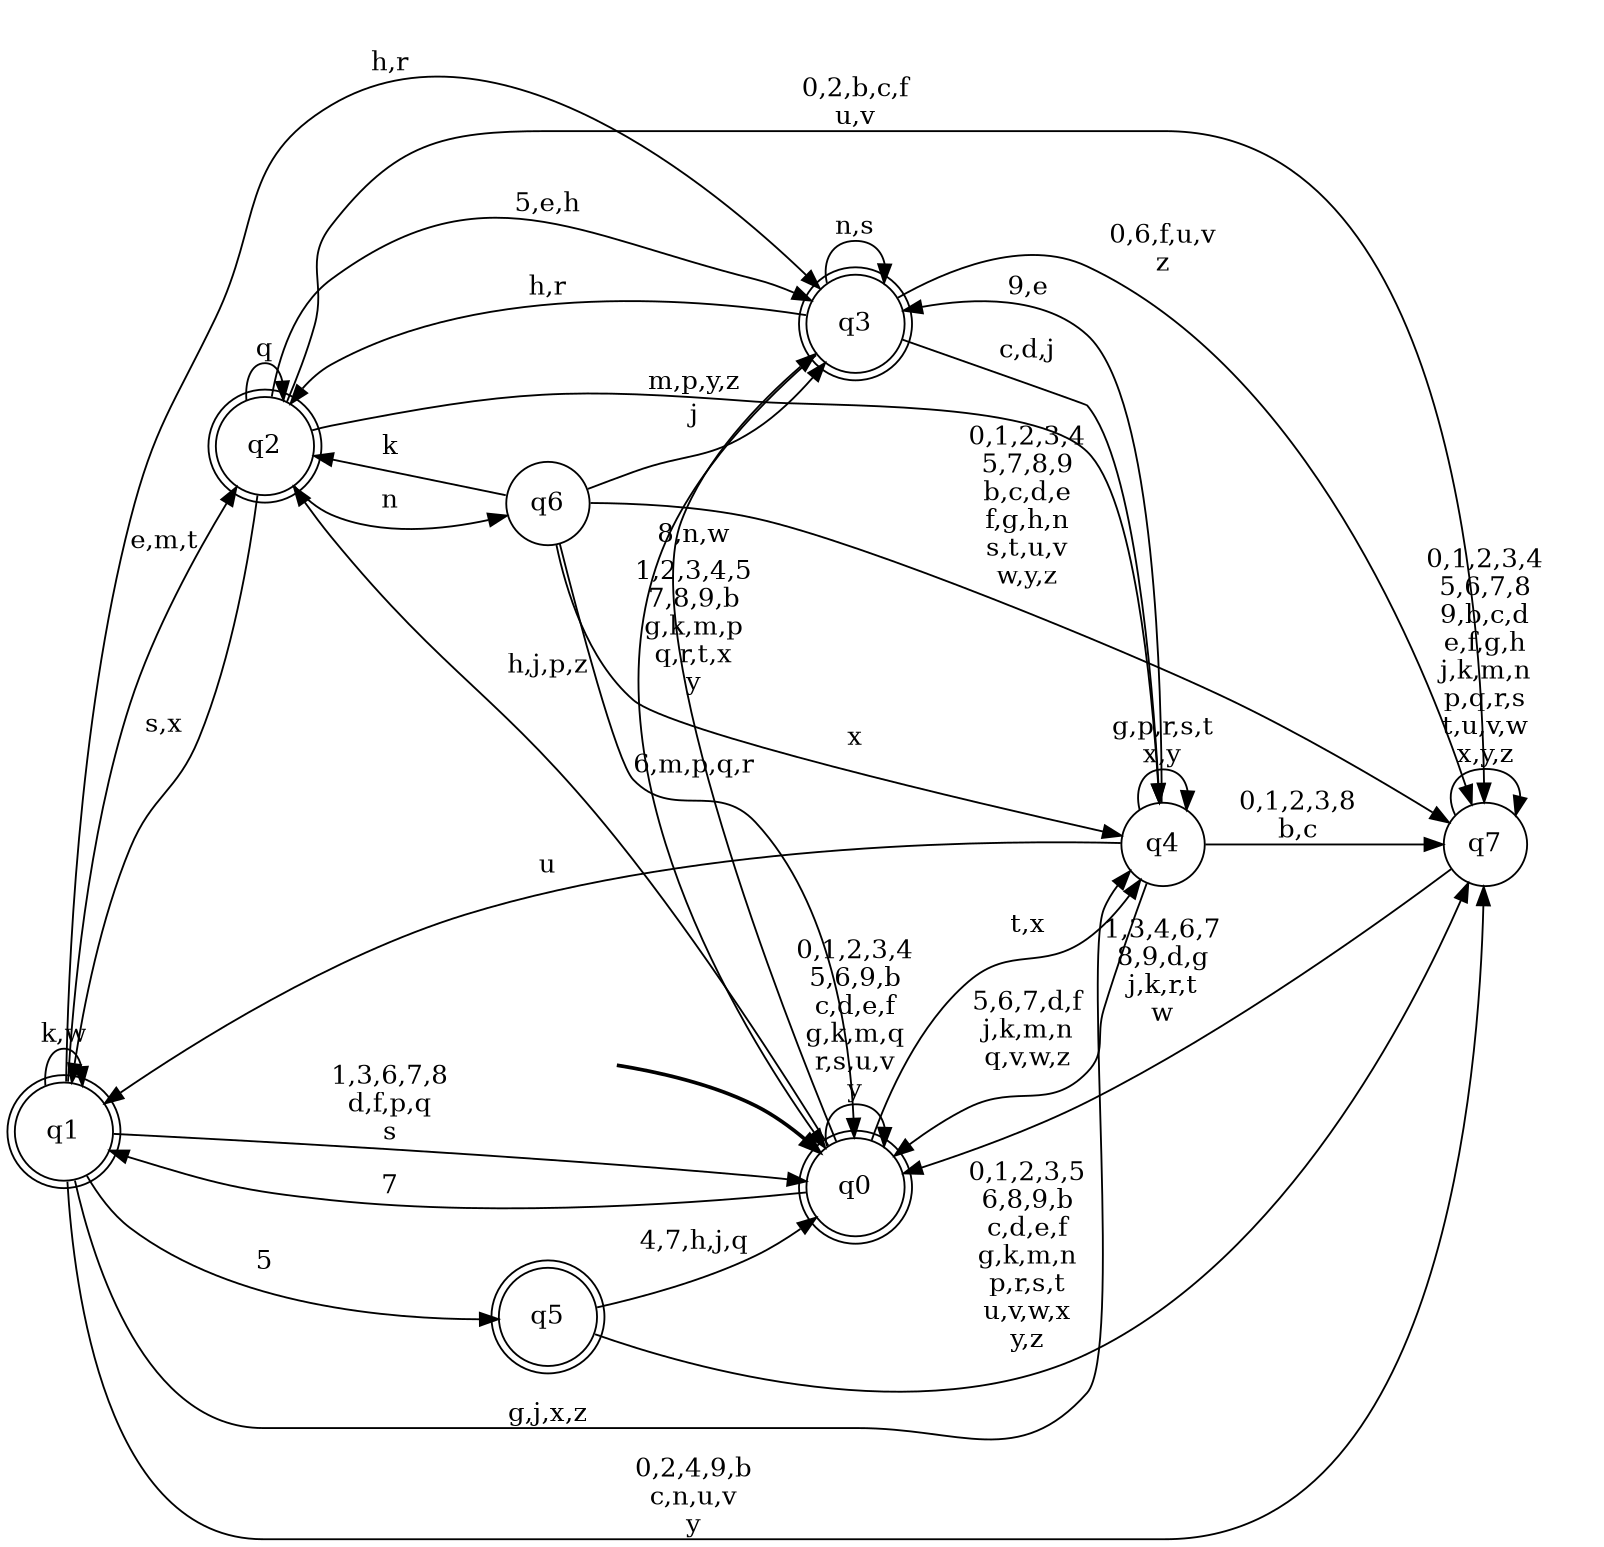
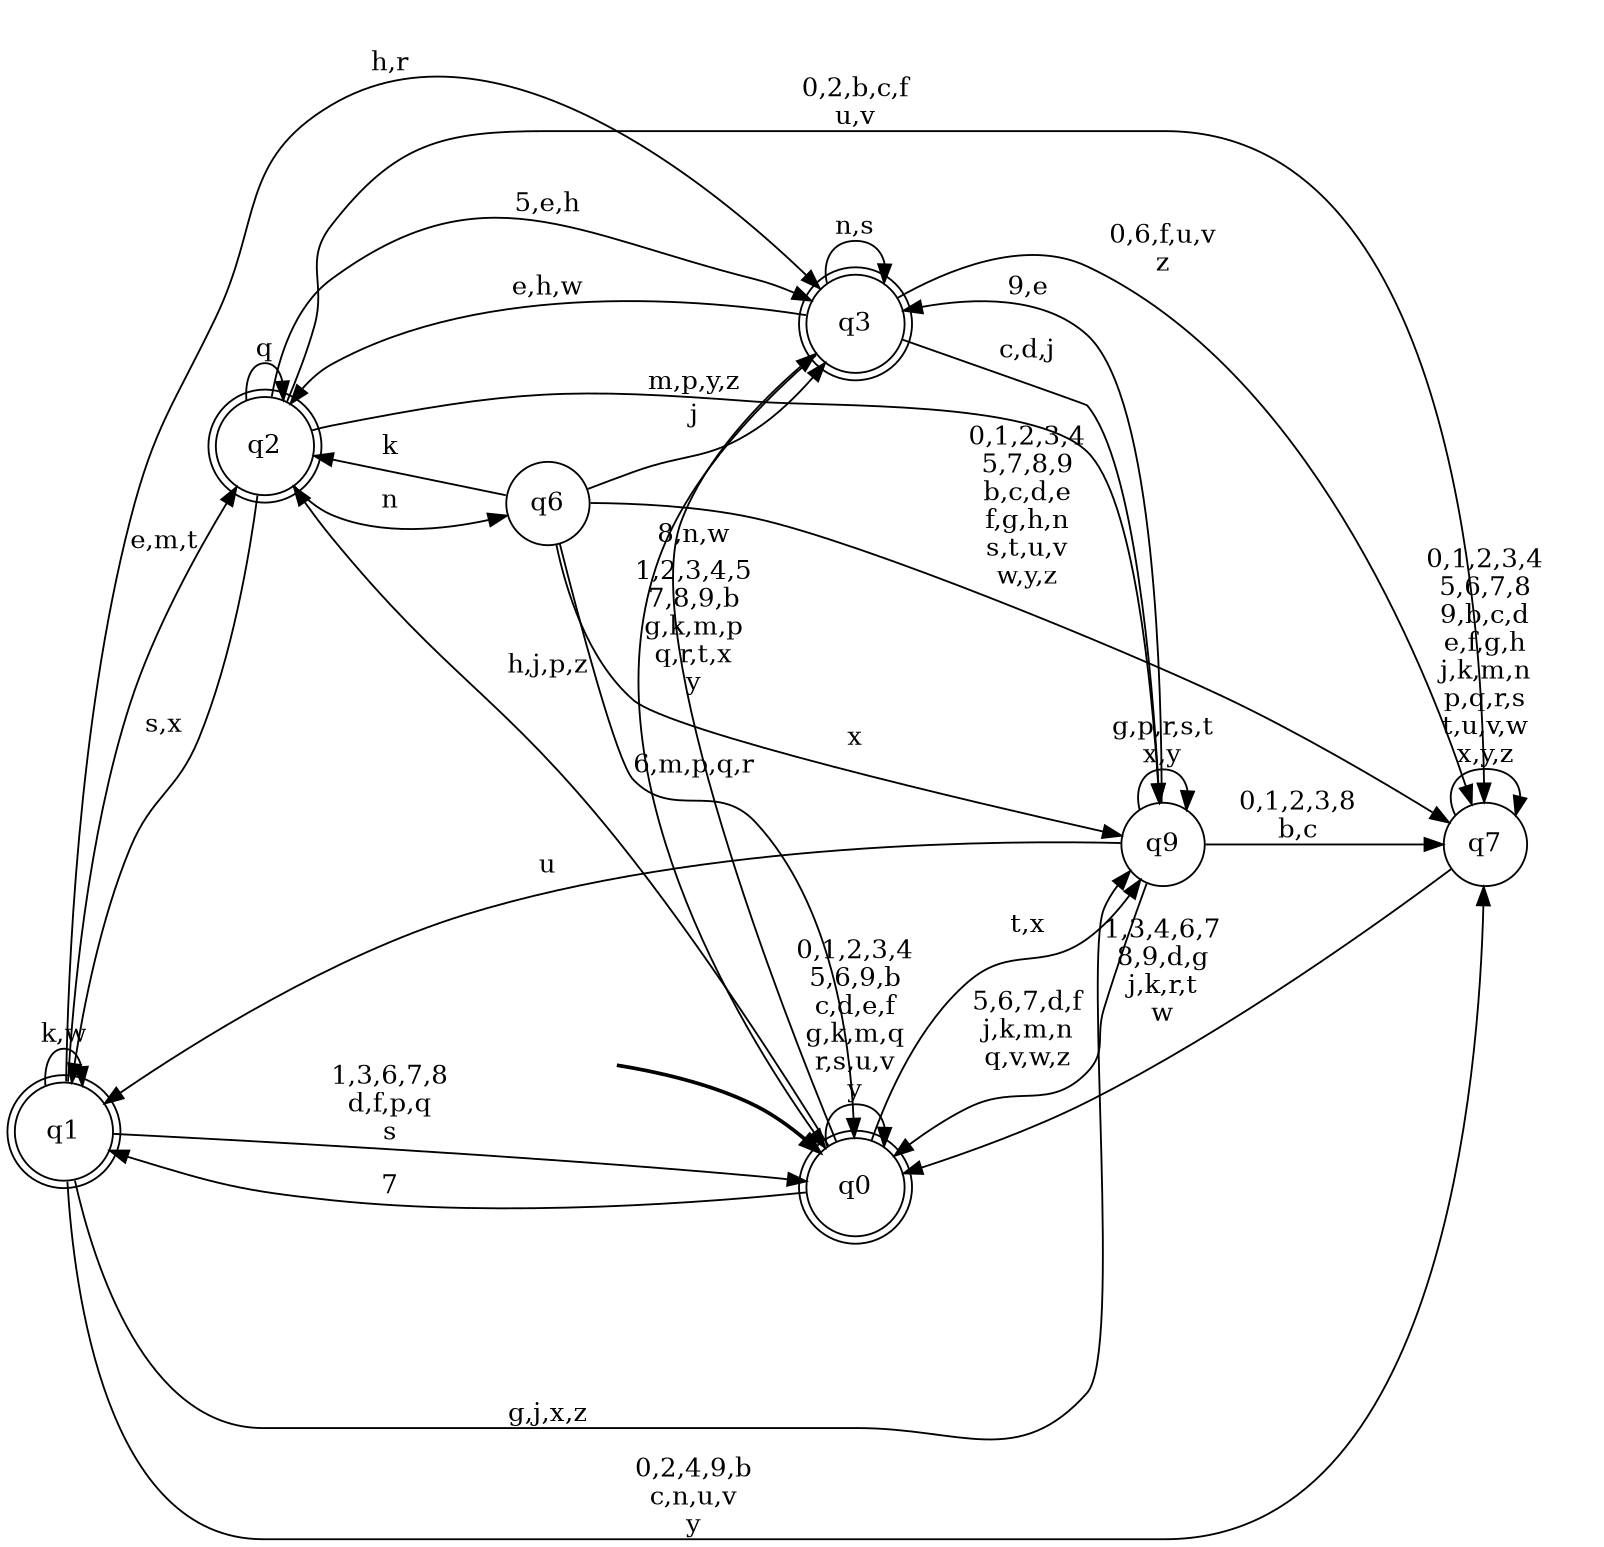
edge "q3" -> "q2": label "h,r" -> "e,h,w"
node "q4": label "q4" -> "q9"
node "q5": removed
